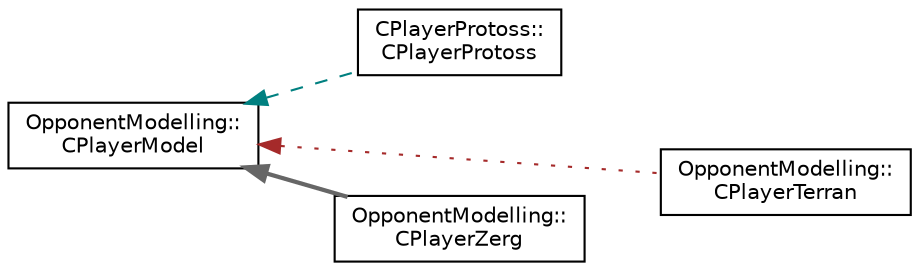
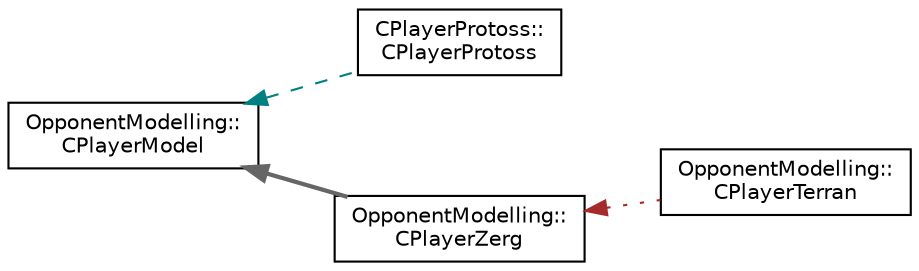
edge "OpponentModelling:: CPlayerTerran" -> "OpponentModelling:: CPlayerModel": now "OpponentModelling:: CPlayerTerran" -> "OpponentModelling:: CPlayerZerg"
